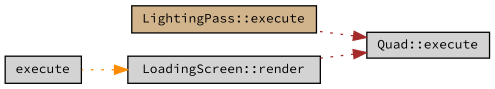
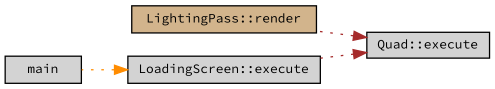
node "LightingPass::execute": label "LightingPass::execute" -> "LightingPass::render"
node "execute": label "execute" -> "main"
node "LoadingScreen::render": label "LoadingScreen::render" -> "LoadingScreen::execute"
